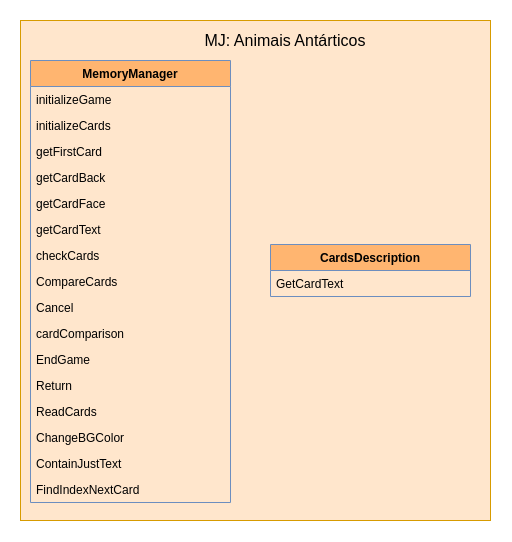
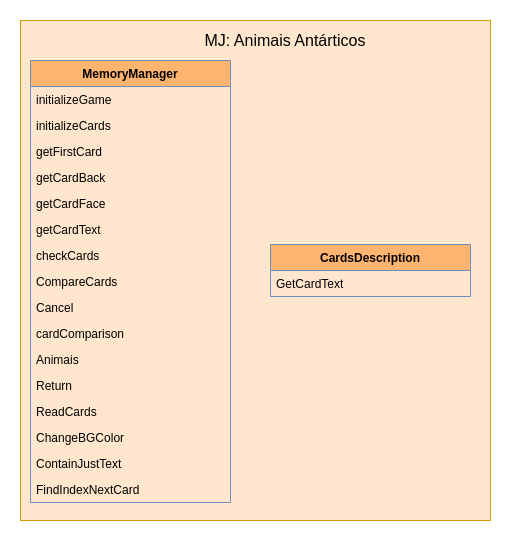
node "EndGame": label "EndGame" -> "Animais"
